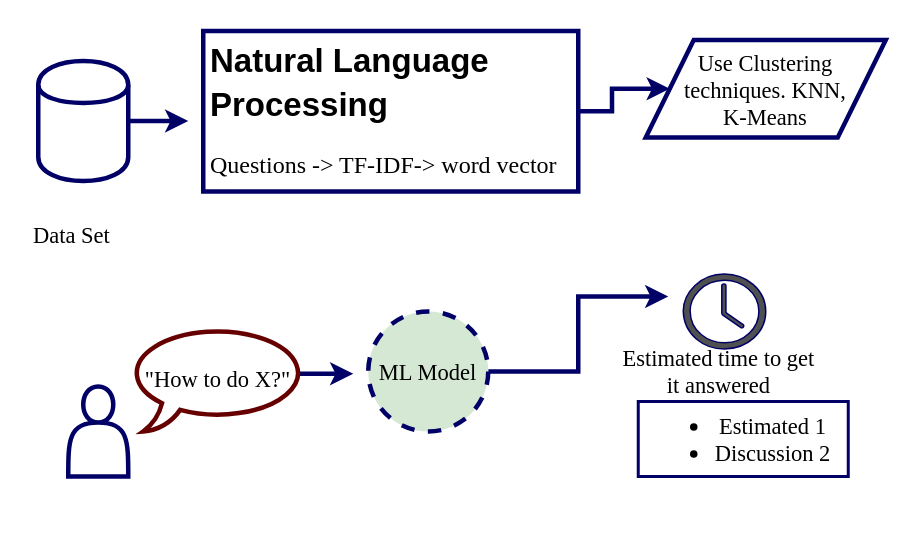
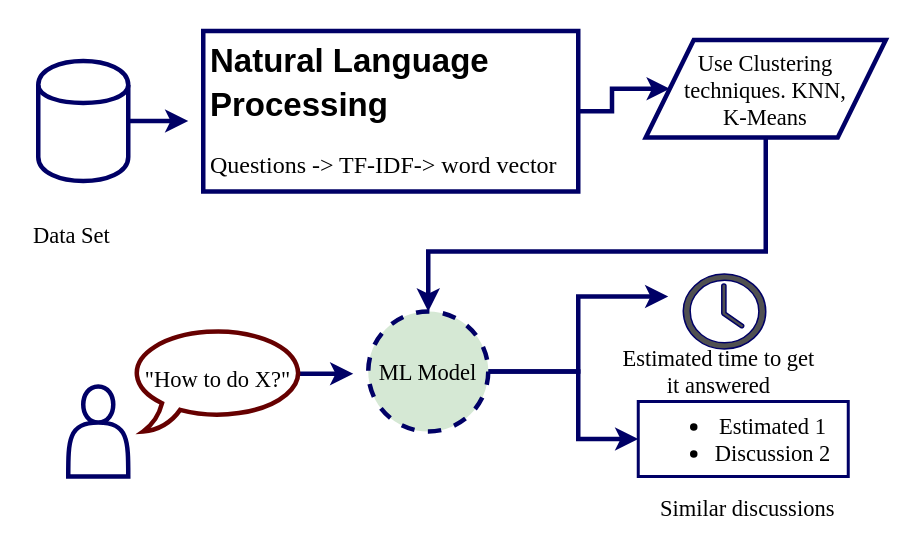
edge "Use Clustering techniques. KNN, K-Means" -> "ML Model": added
edge "ML Model" -> "Estimated 1 Discussion 2": added
node "Similar discussions": added
